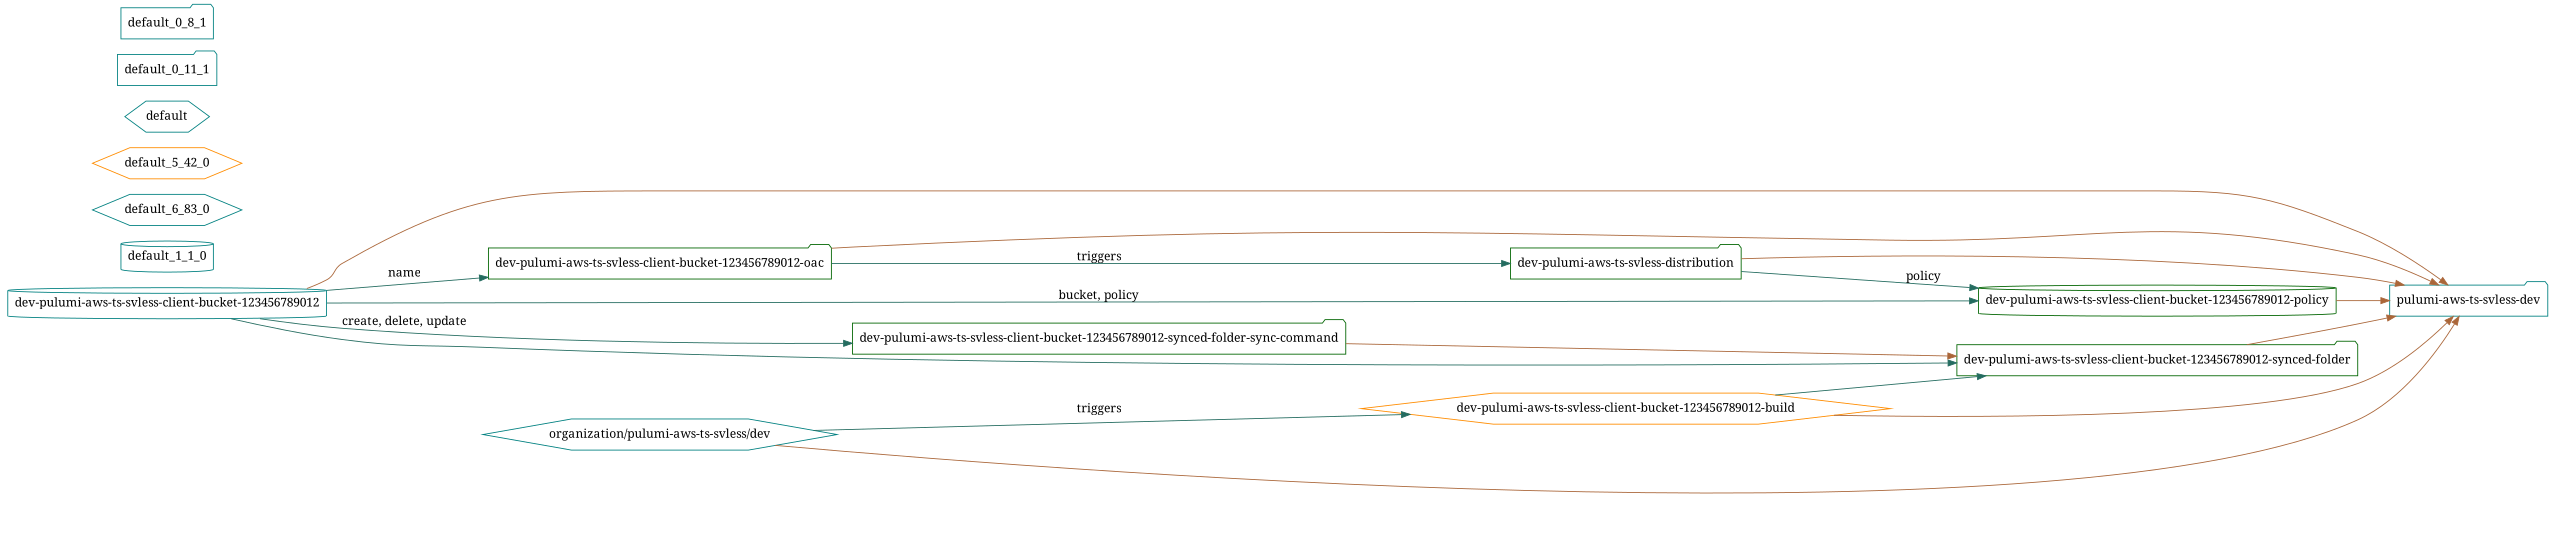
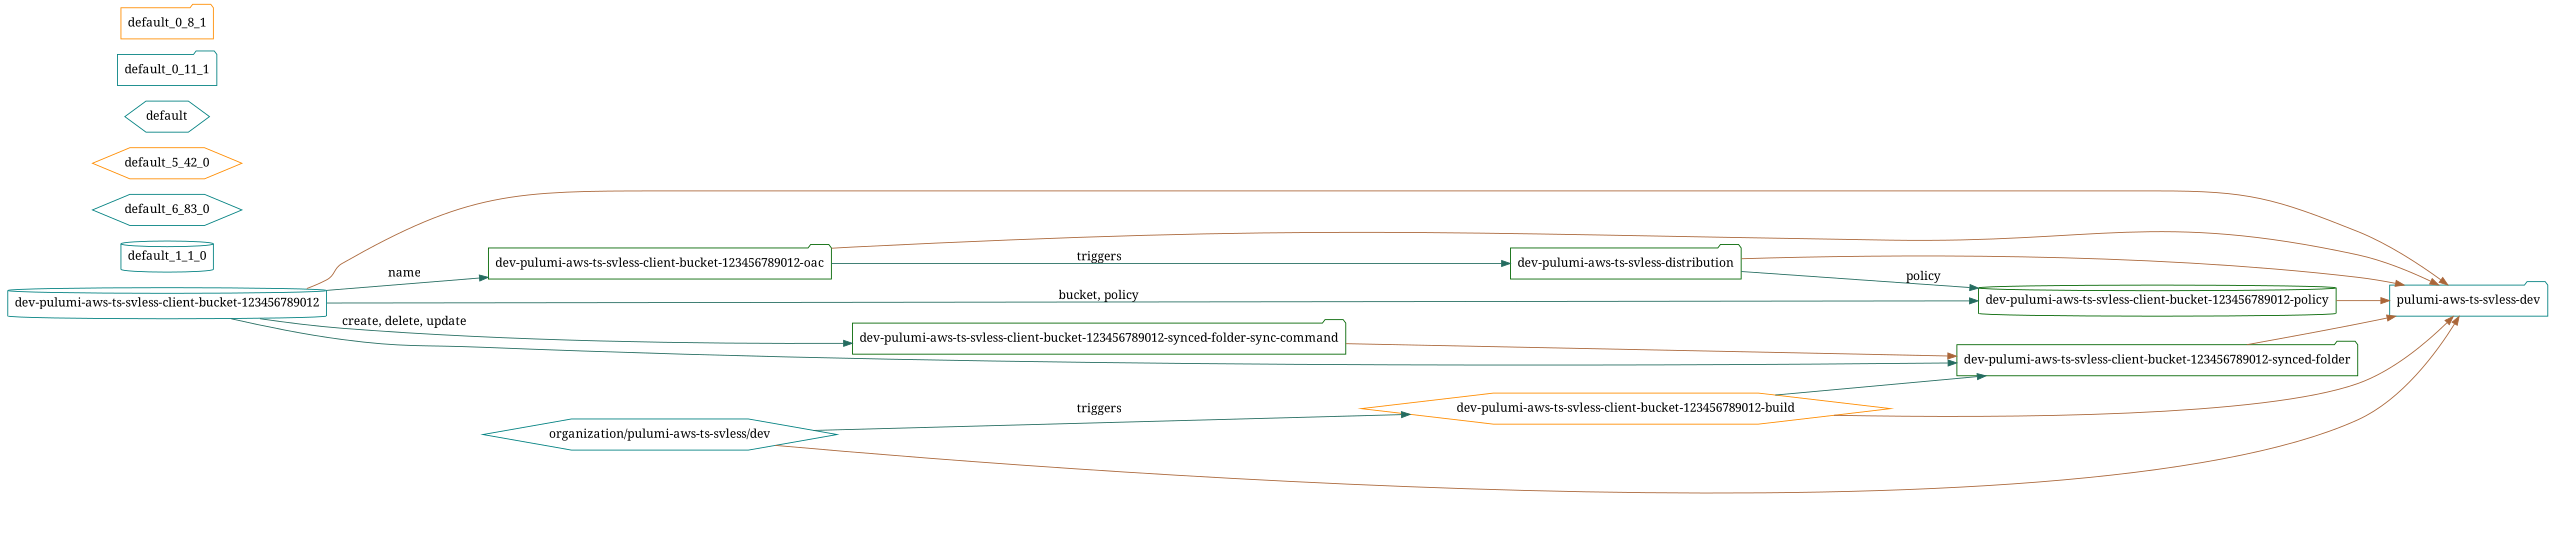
node "default_0_8_1": color teal -> darkorange
